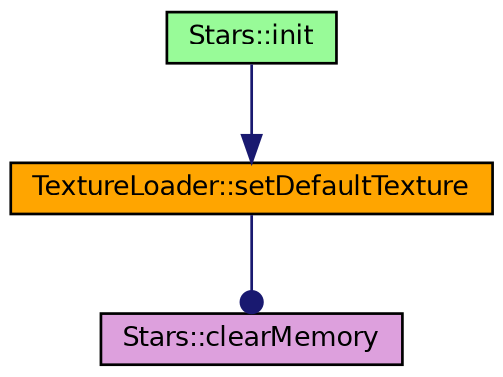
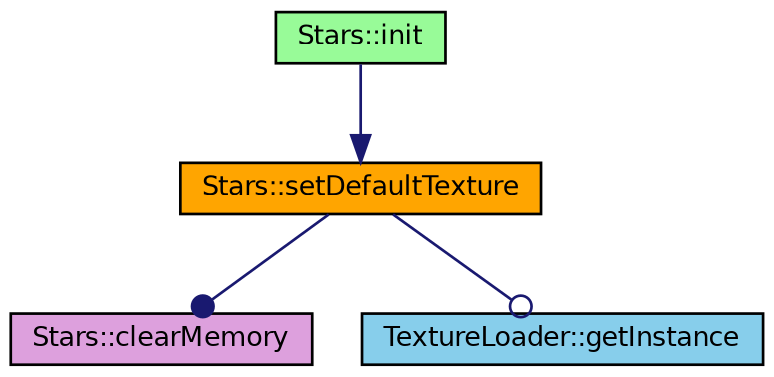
node "TextureLoader::setDefaultTexture": label "TextureLoader::setDefaultTexture" -> "Stars::setDefaultTexture"
node "TextureLoader::getInstance": added
